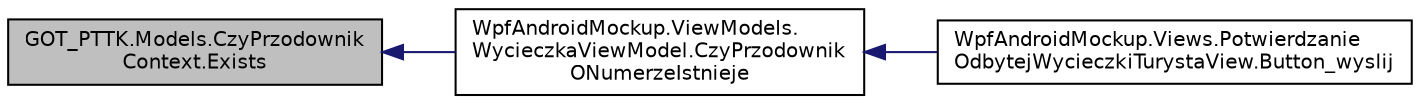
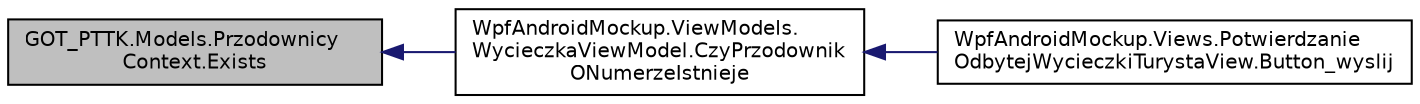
node "GOT_PTTK.Models.CzyPrzodownik Context.Exists": label "GOT_PTTK.Models.CzyPrzodownik Context.Exists" -> "GOT_PTTK.Models.Przodownicy Context.Exists"
